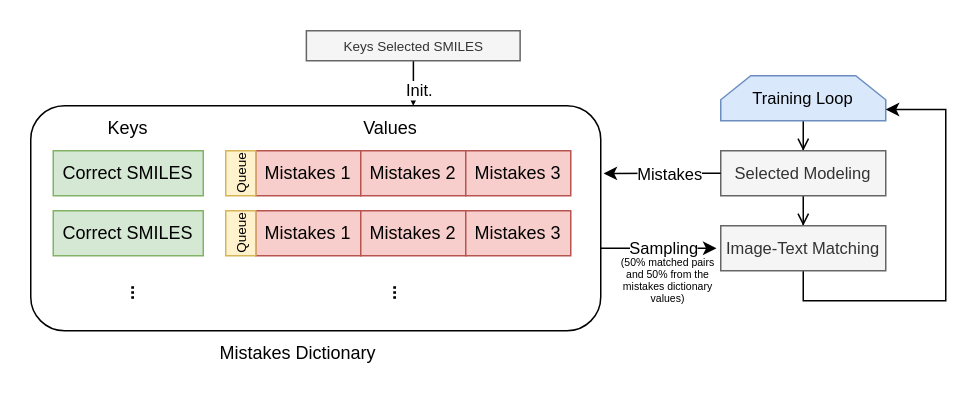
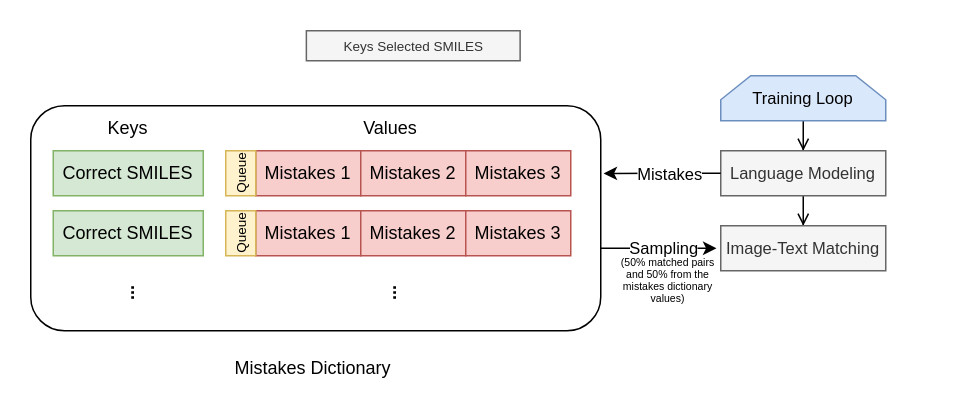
edge "Keys Selected SMILES" -> "Values": removed, label "Init."
node "Selected Modeling": label "Selected Modeling" -> "Language Modeling"
edge "Image-Text Matching" -> "Training Loop": removed
node "Mistakes Dictionary": moved (301, 353) -> (316, 368)
